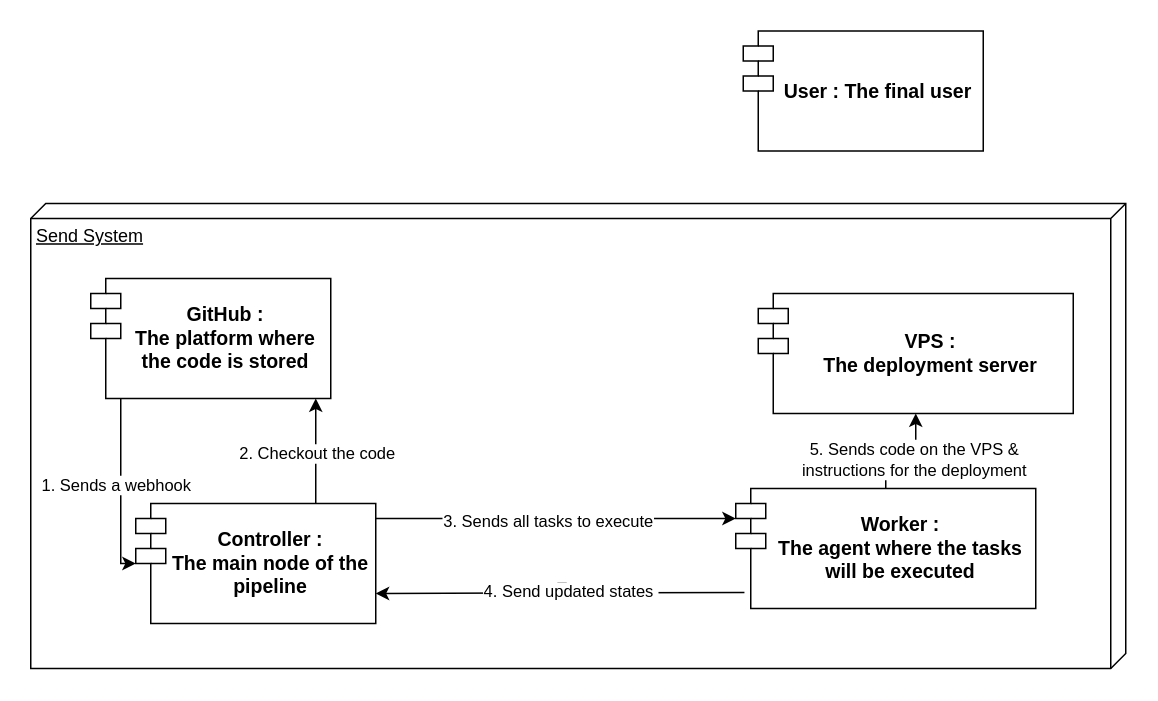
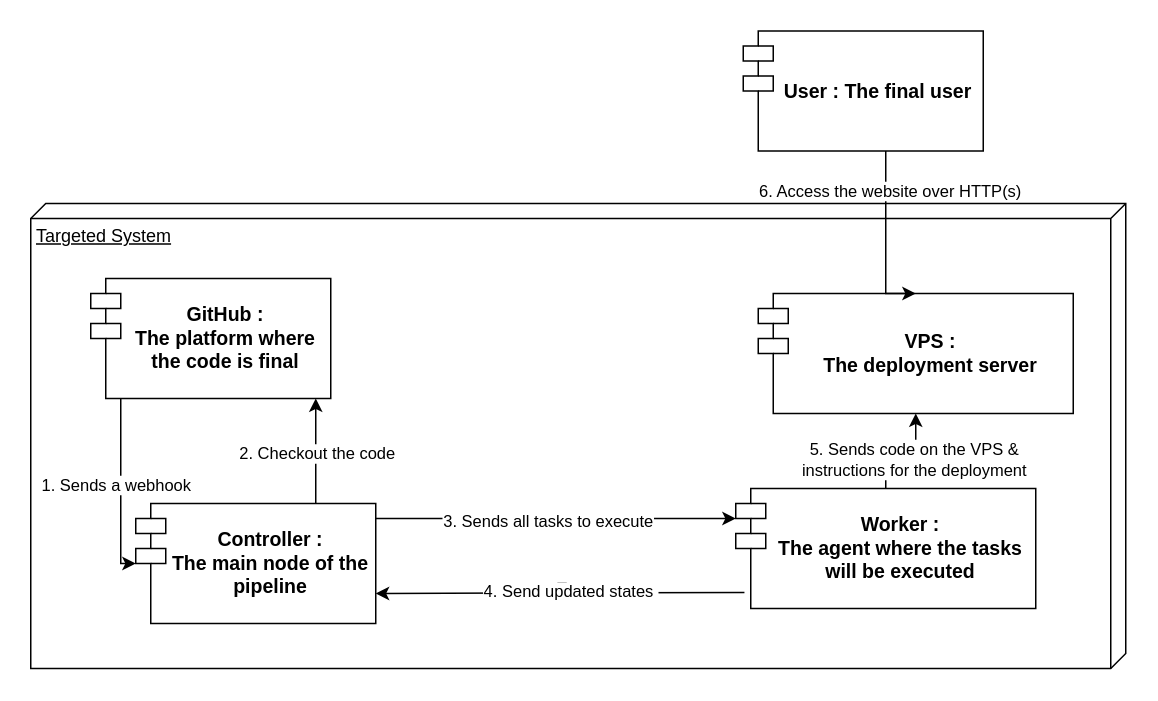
edge "User : The final user" -> "VPS : The deployment server": added, label "6. Access the website over HTTP(s)"
node "Send System": label "Send System" -> "Targeted System"
node "GitHub : The platform where the code is stored": label "GitHub : The platform where the code is stored" -> "GitHub : The platform where the code is final"
